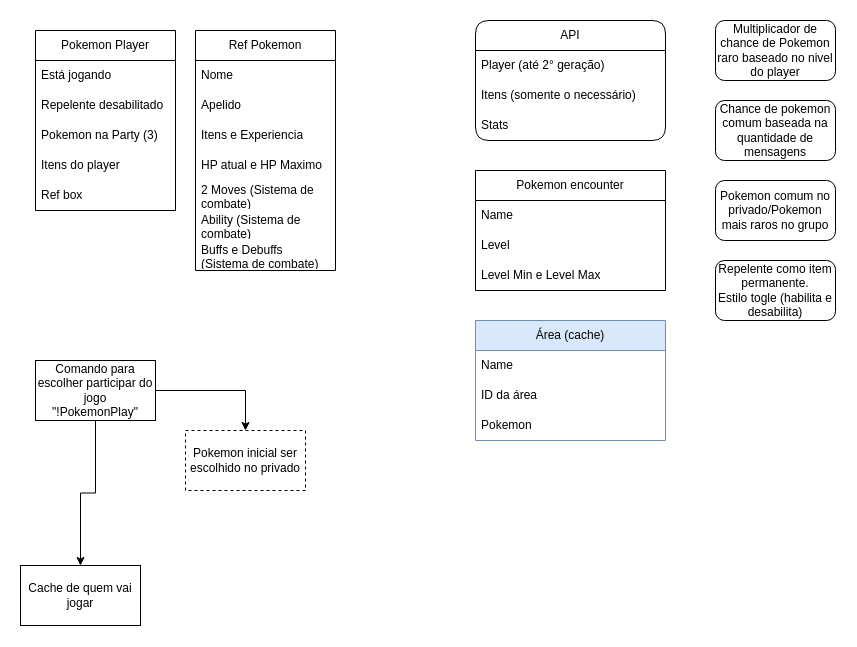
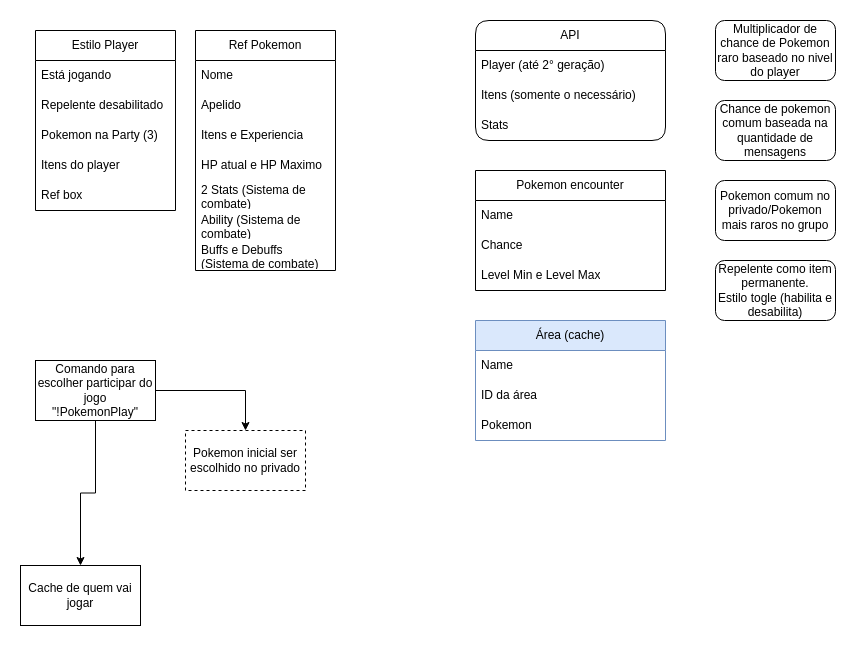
node "Pokemon Player": label "Pokemon Player" -> "Estilo Player"
node "2 Moves (Sistema de combate)": label "2 Moves (Sistema de combate)" -> "2 Stats (Sistema de combate)"
node "Level": label "Level" -> "Chance"
